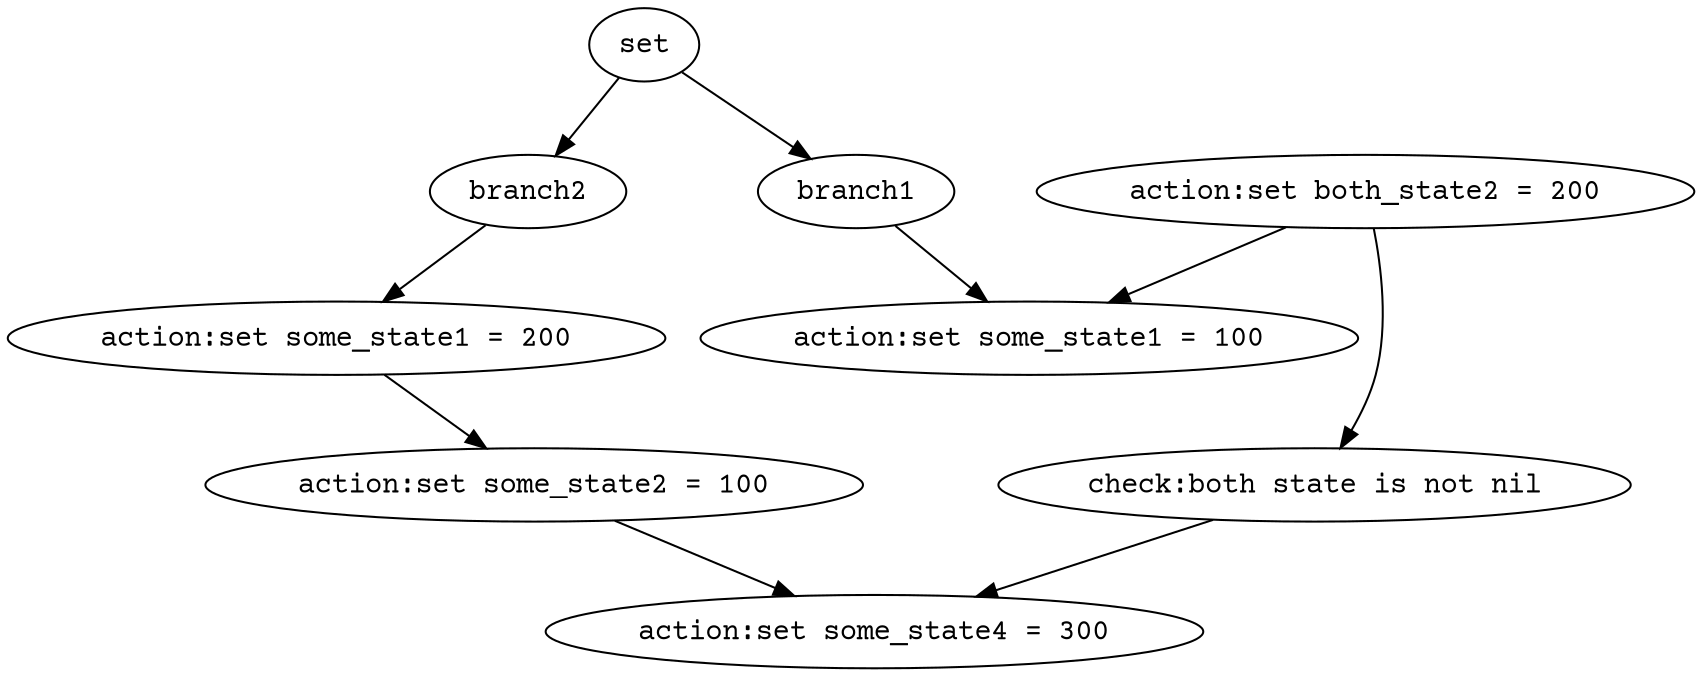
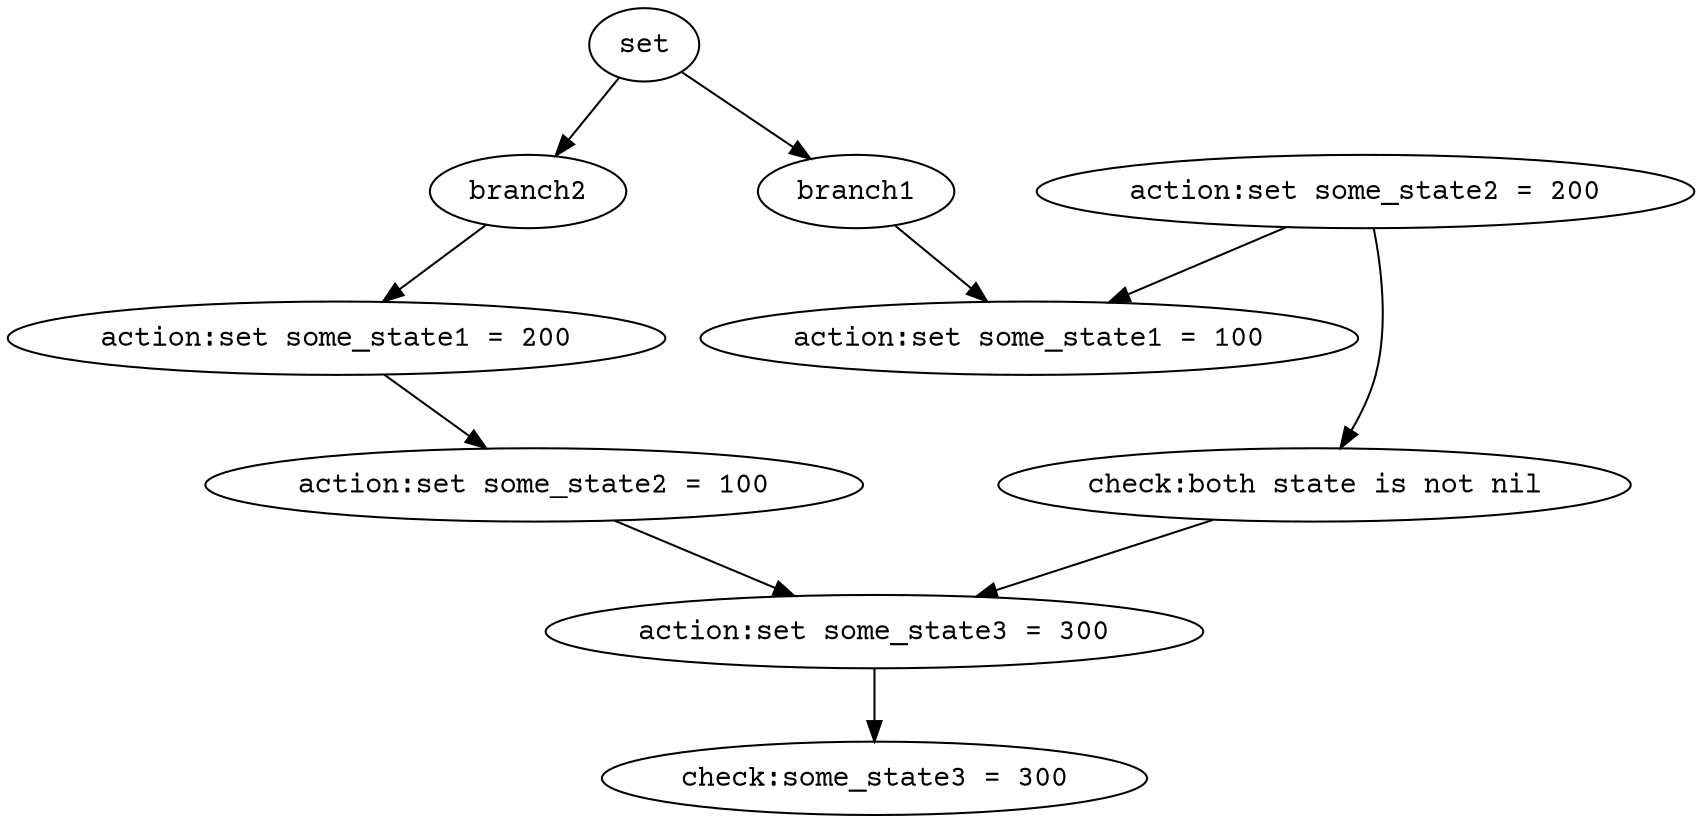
node "action:set both_state2 = 200": label "action:set both_state2 = 200" -> "action:set some_state2 = 200"
node "action:set some_state4 = 300": label "action:set some_state4 = 300" -> "action:set some_state3 = 300"
node "check:some_state3 = 300": added
